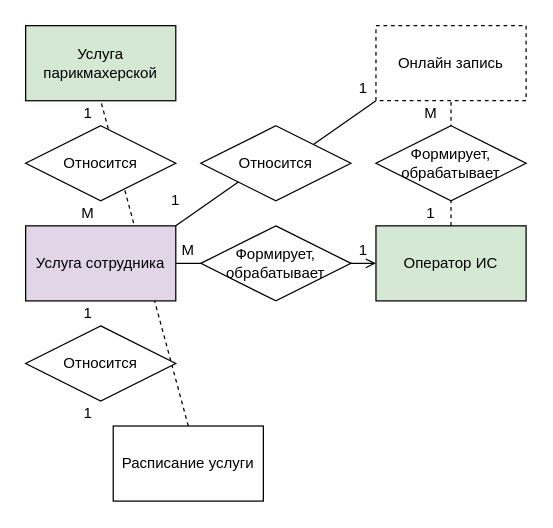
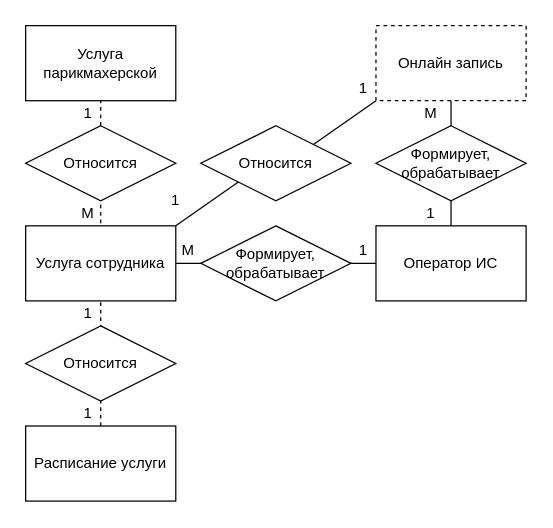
node "Услуга парикмахерской": fillcolor #d5e8d4 -> #ffffff
edge "Онлайн запись" -- "Оператор ИС": style dashed -> solid
node "Услуга сотрудника": fillcolor #e1d5e7 -> #ffffff
edge "Услуга сотрудника" -> "Оператор ИС": arrowhead open -> none
node "Оператор ИС": fillcolor #d5e8d4 -> #ffffff
node "Расписание услуги": moved (188, 463) -> (101, 463)
